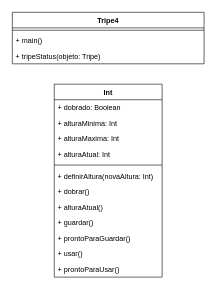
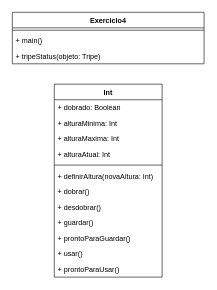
node "Tripe4": label "Tripe4" -> "Exercicio4"
node "+ alturaAtual()": label "+ alturaAtual()" -> "+ desdobrar()"
